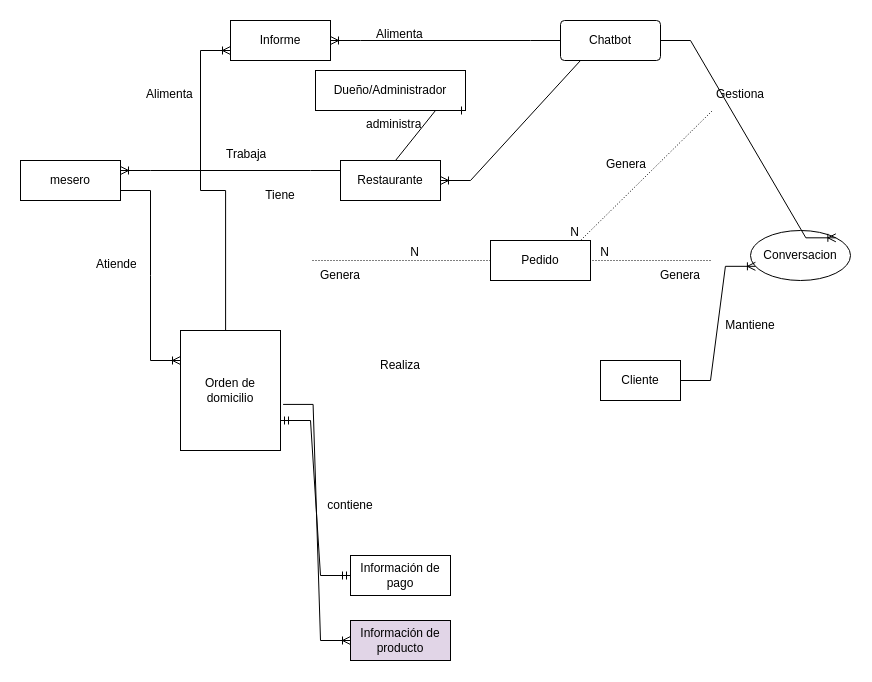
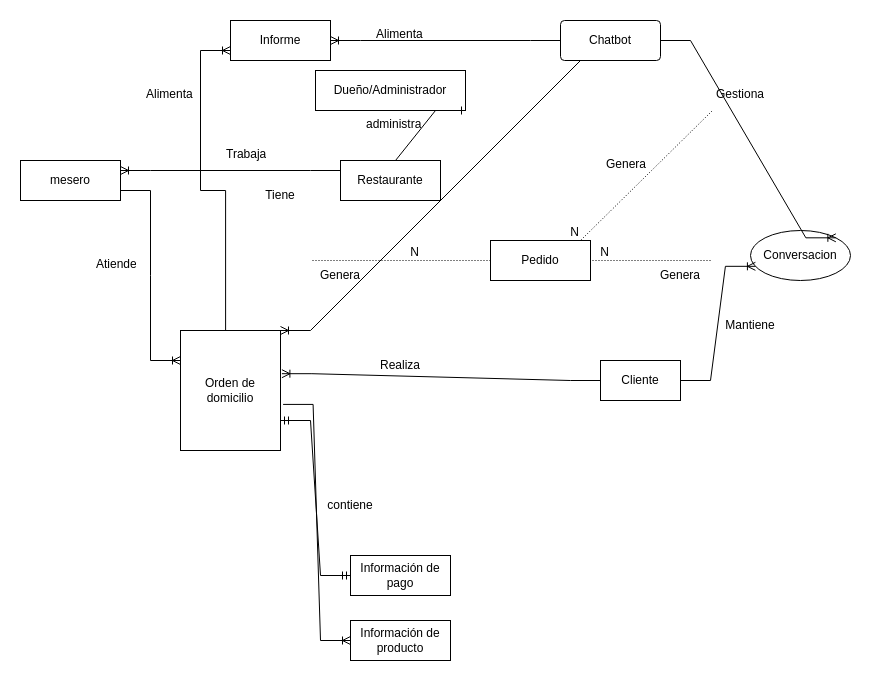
edge "Chatbot" -> "Restaurante": now "Chatbot" -> "Orden de domicilio"
edge "Cliente" -> "Orden de domicilio": added
node "Información de producto": fillcolor #e1d5e7 -> #ffffff
